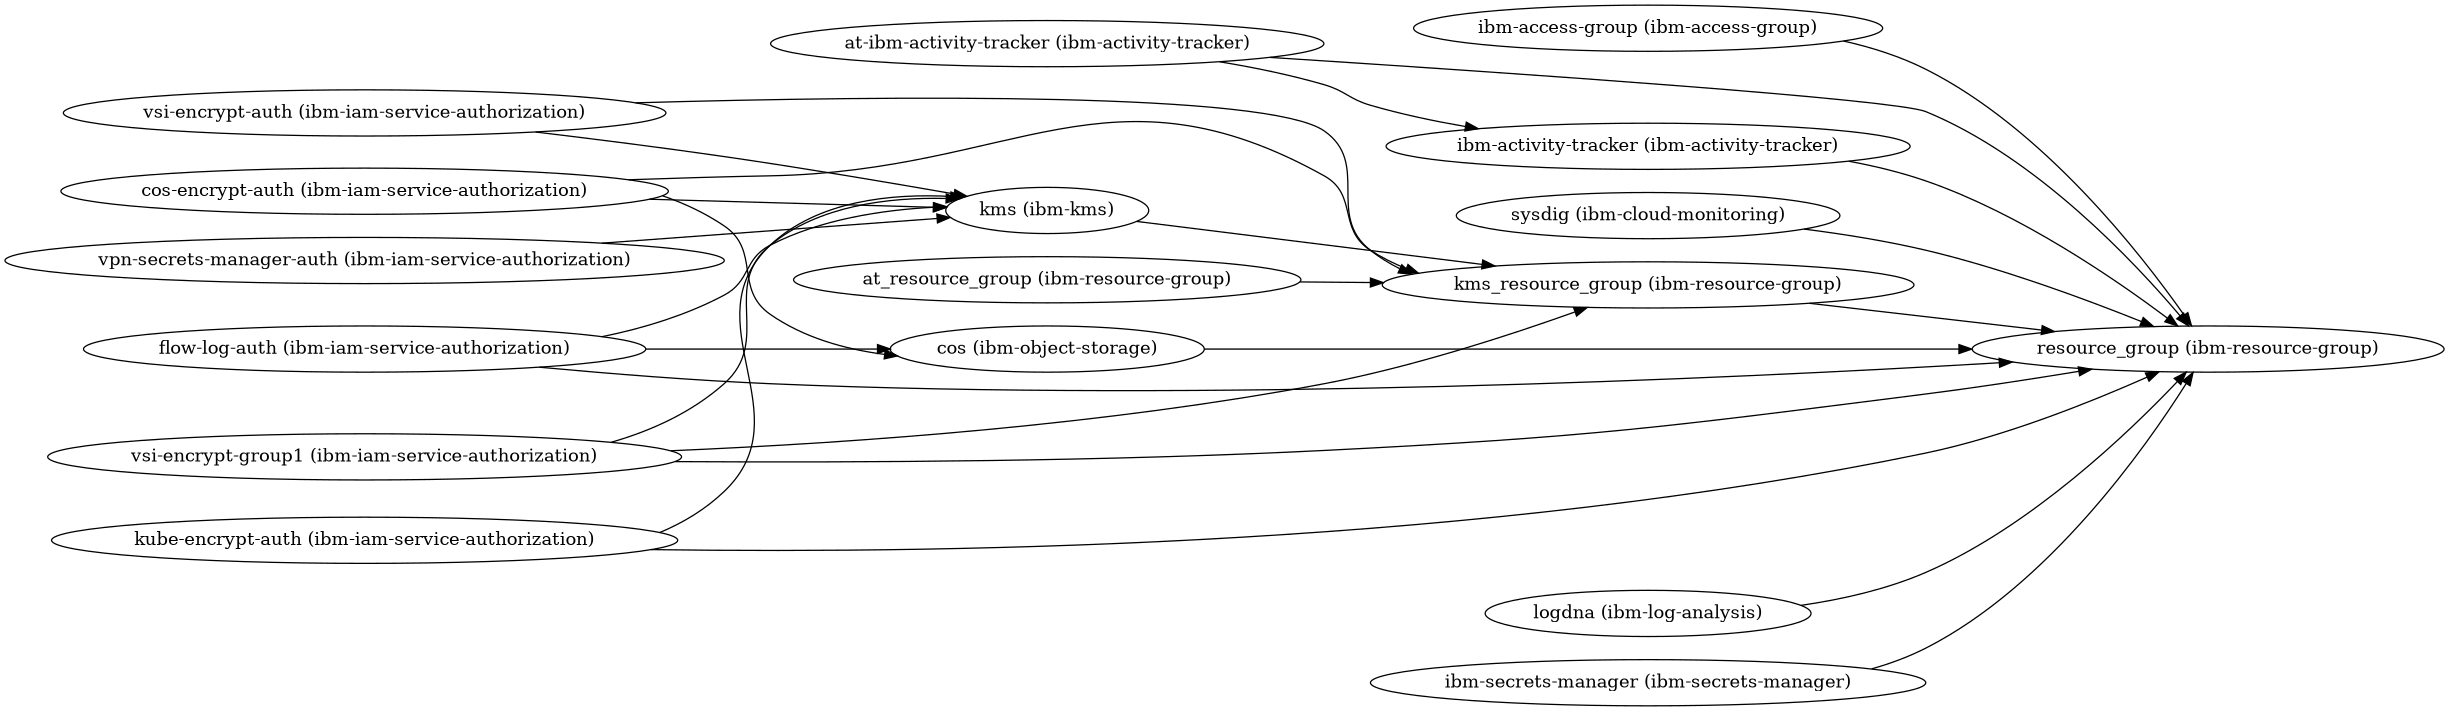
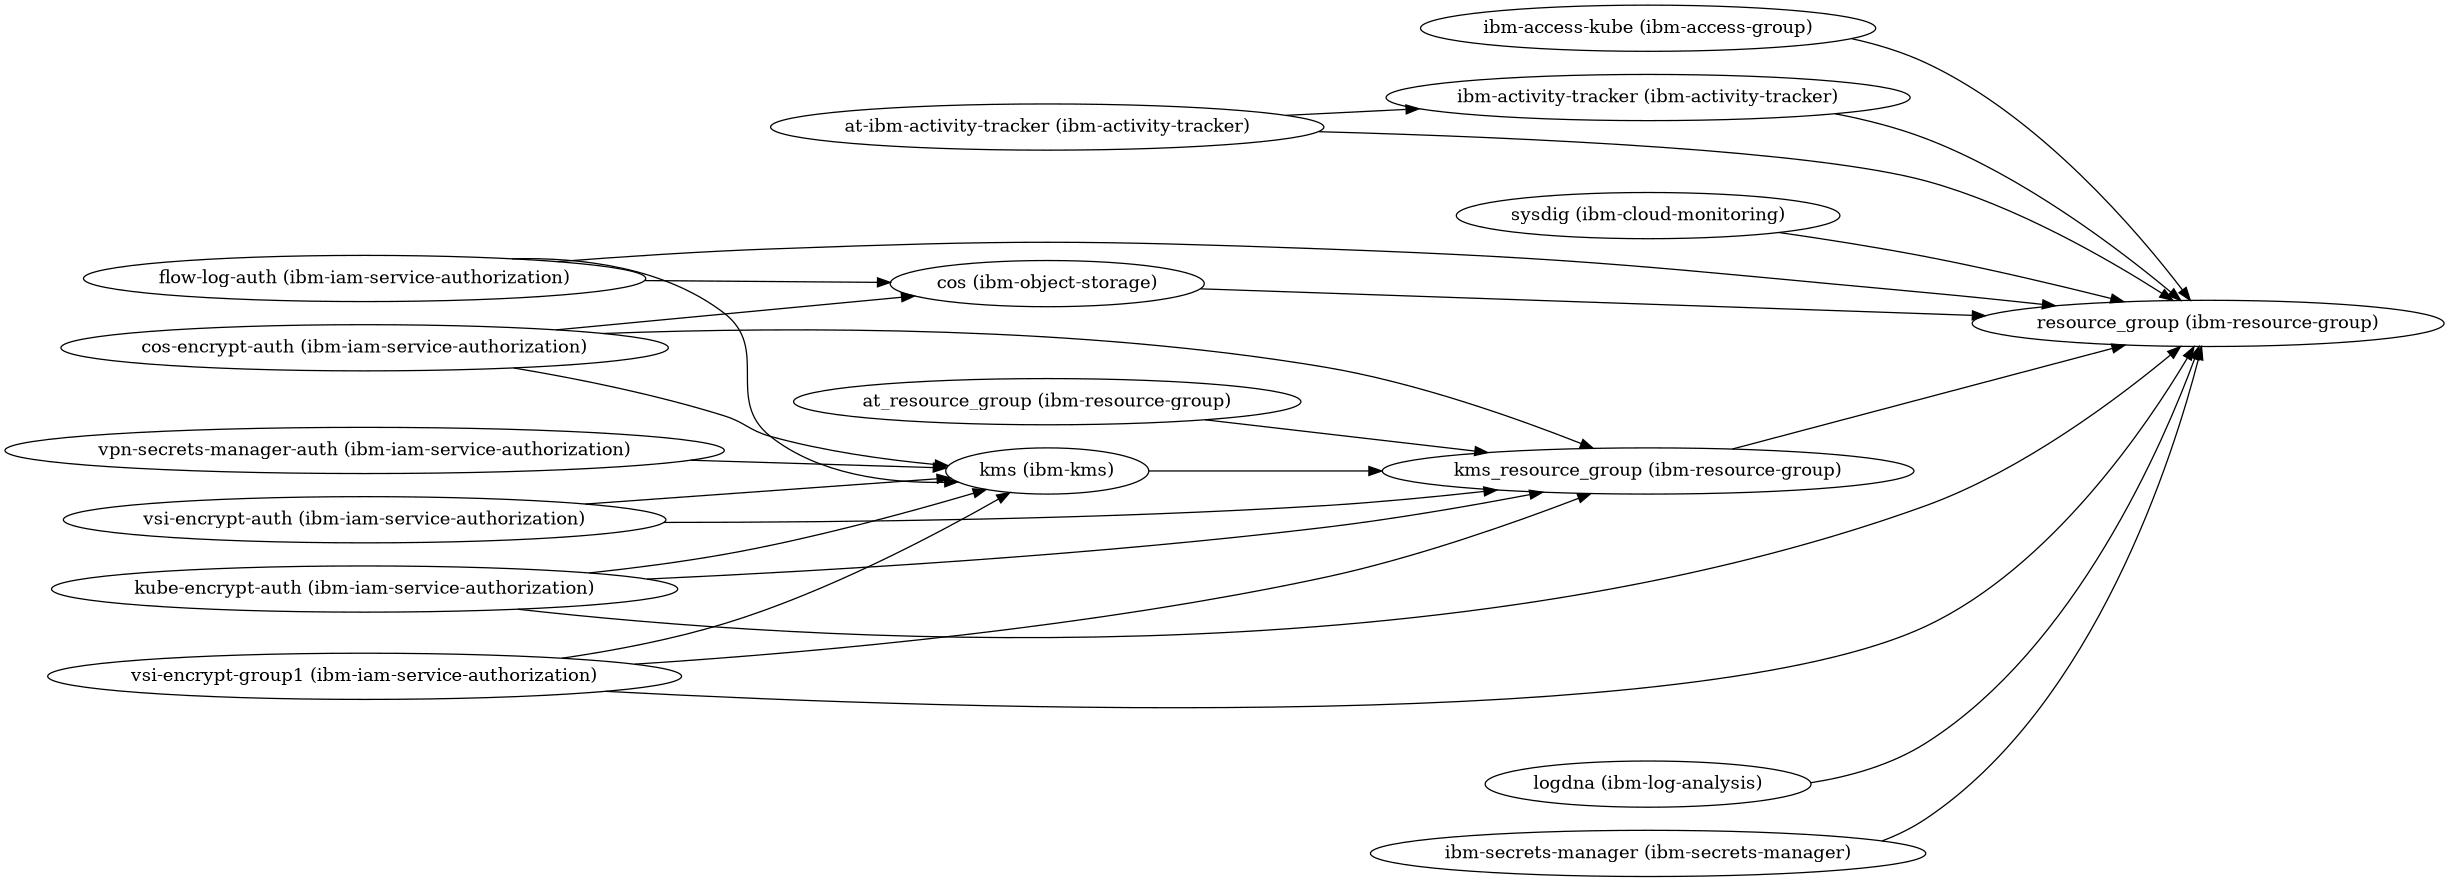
node "ibm-access-group (ibm-access-group)": label "ibm-access-group (ibm-access-group)" -> "ibm-access-kube (ibm-access-group)"
edge "kube-encrypt-auth (ibm-iam-service-authorization)" -> "kms_resource_group (ibm-resource-group)": added
